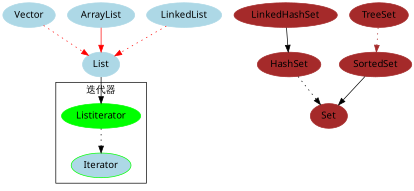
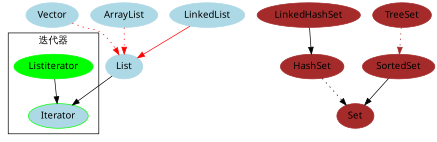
edge "ArrayList" -> "List": style solid -> dotted
edge "LinkedList" -> "List": style dotted -> solid
edge "List" -> "Listiterator": now "List" -> "Iterator"
edge "Listiterator" -> "Iterator": style dotted -> solid
